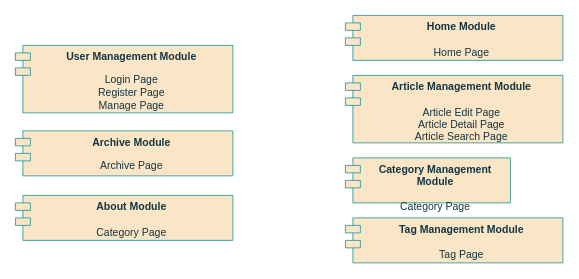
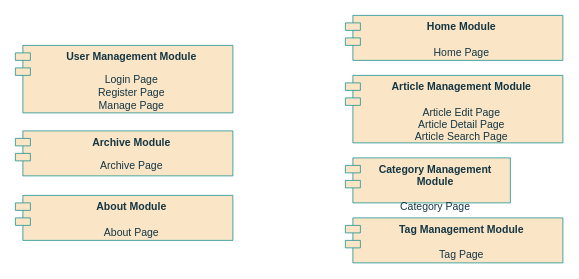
node "About Module Category Page": label "About Module Category Page" -> "About Module About Page"
